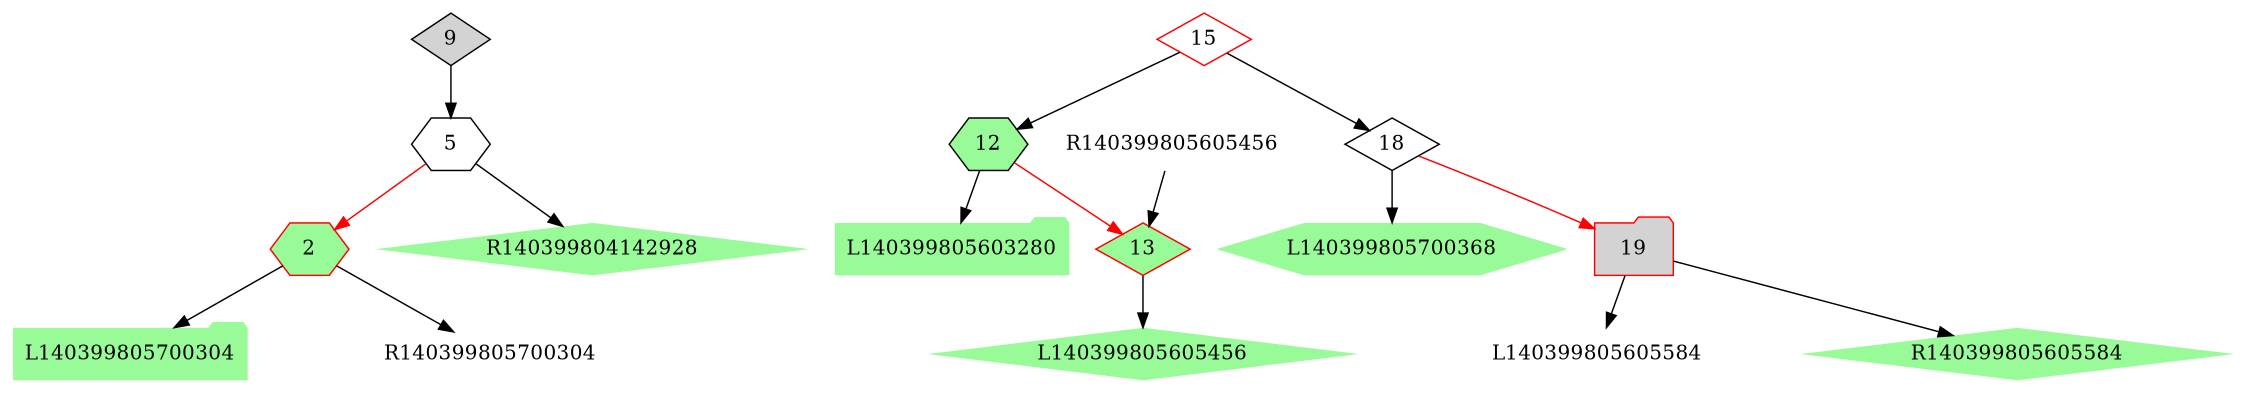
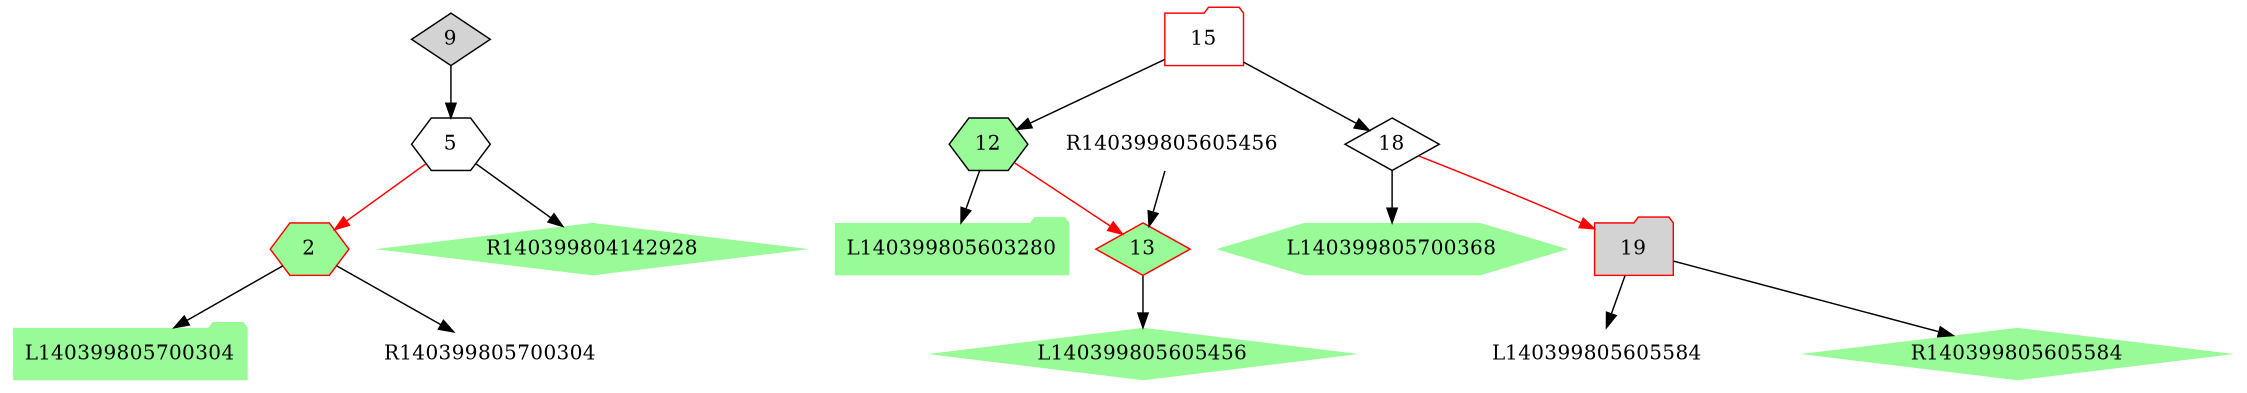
node "15": shape diamond -> folder
